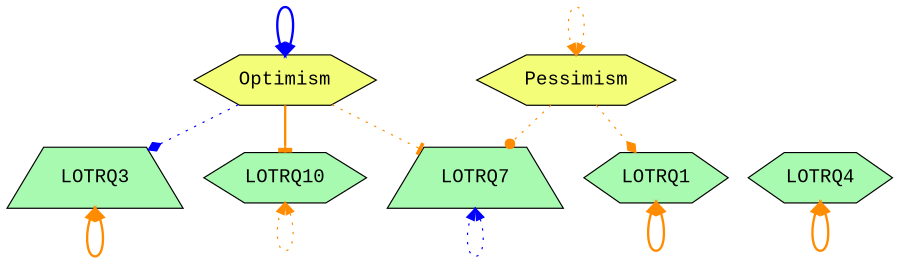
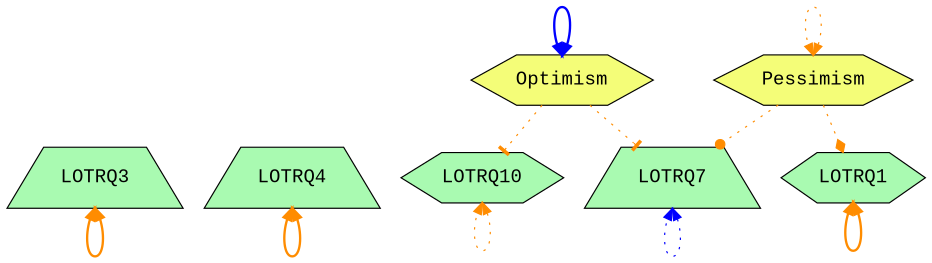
edge "Optimism" -> "LOTRQ3": removed
edge "Optimism" -> "LOTRQ10": style bold -> dotted
node "LOTRQ4": shape hexagon -> trapezium
